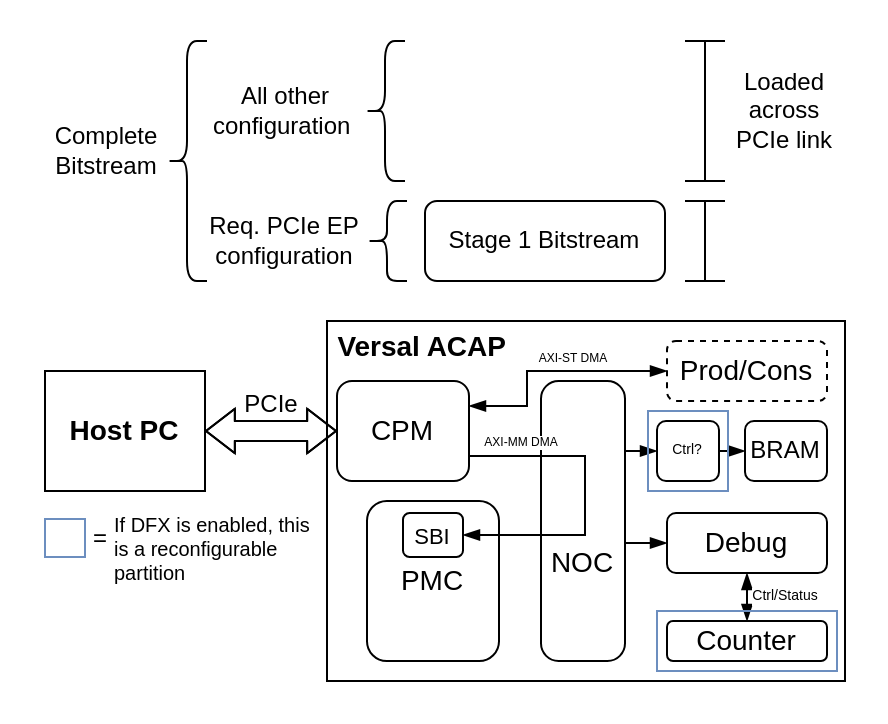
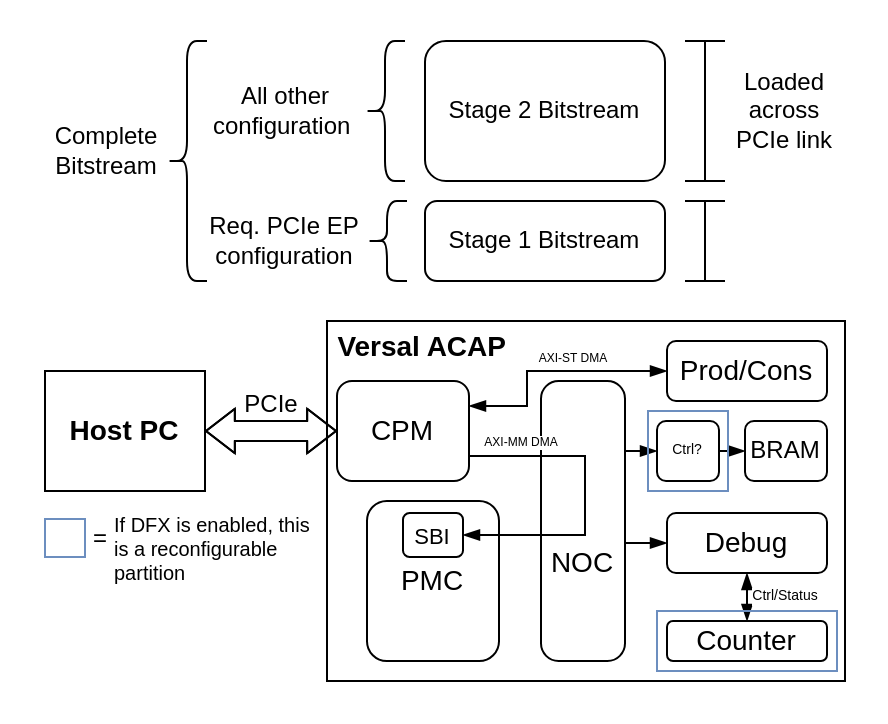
node "Stage 2 Bitstream": added
node "Prod/Cons": style dashed -> solid
